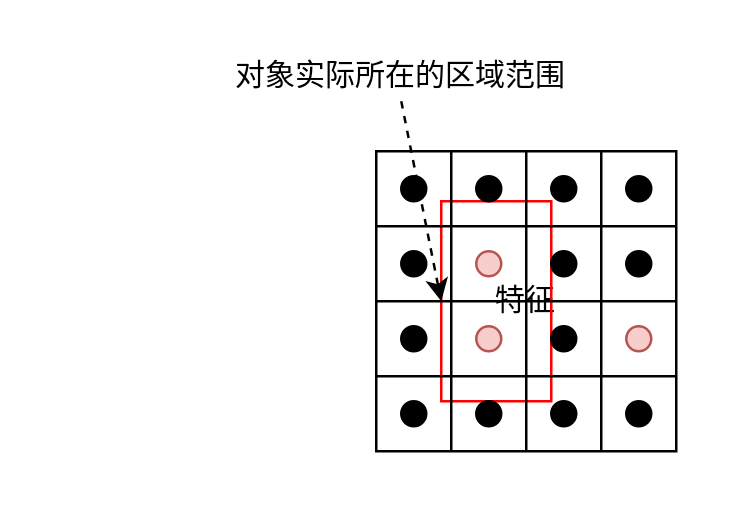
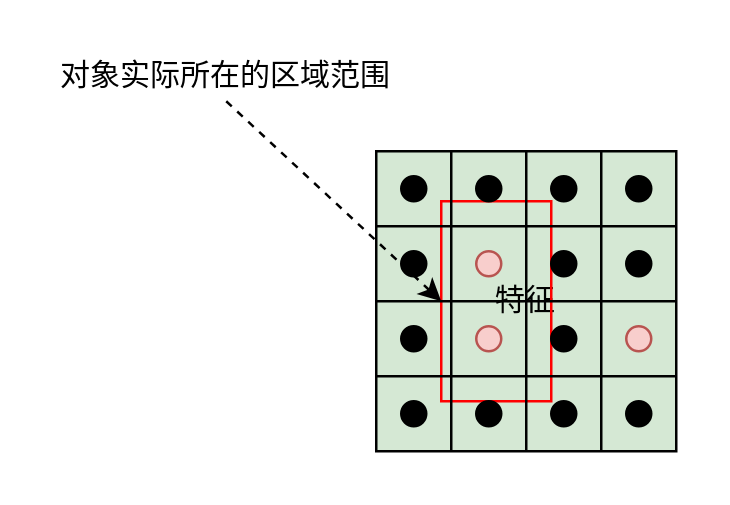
node "对象实际所在的区域范围": moved (401, 76) -> (226, 76)
node "特征": fillcolor #ffffff -> #d5e8d4
